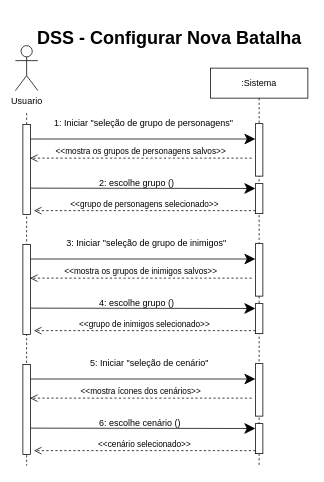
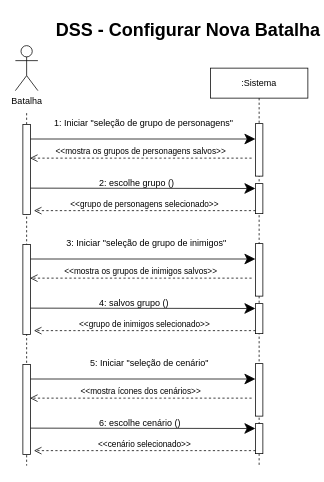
node "DSS - Configurar Nova Batalha": moved (169, 38) -> (188, 30)
node "Usuario": label "Usuario" -> "Batalha"
node "4: escolhe grupo ()": label "4: escolhe grupo ()" -> "4: salvos grupo ()"
